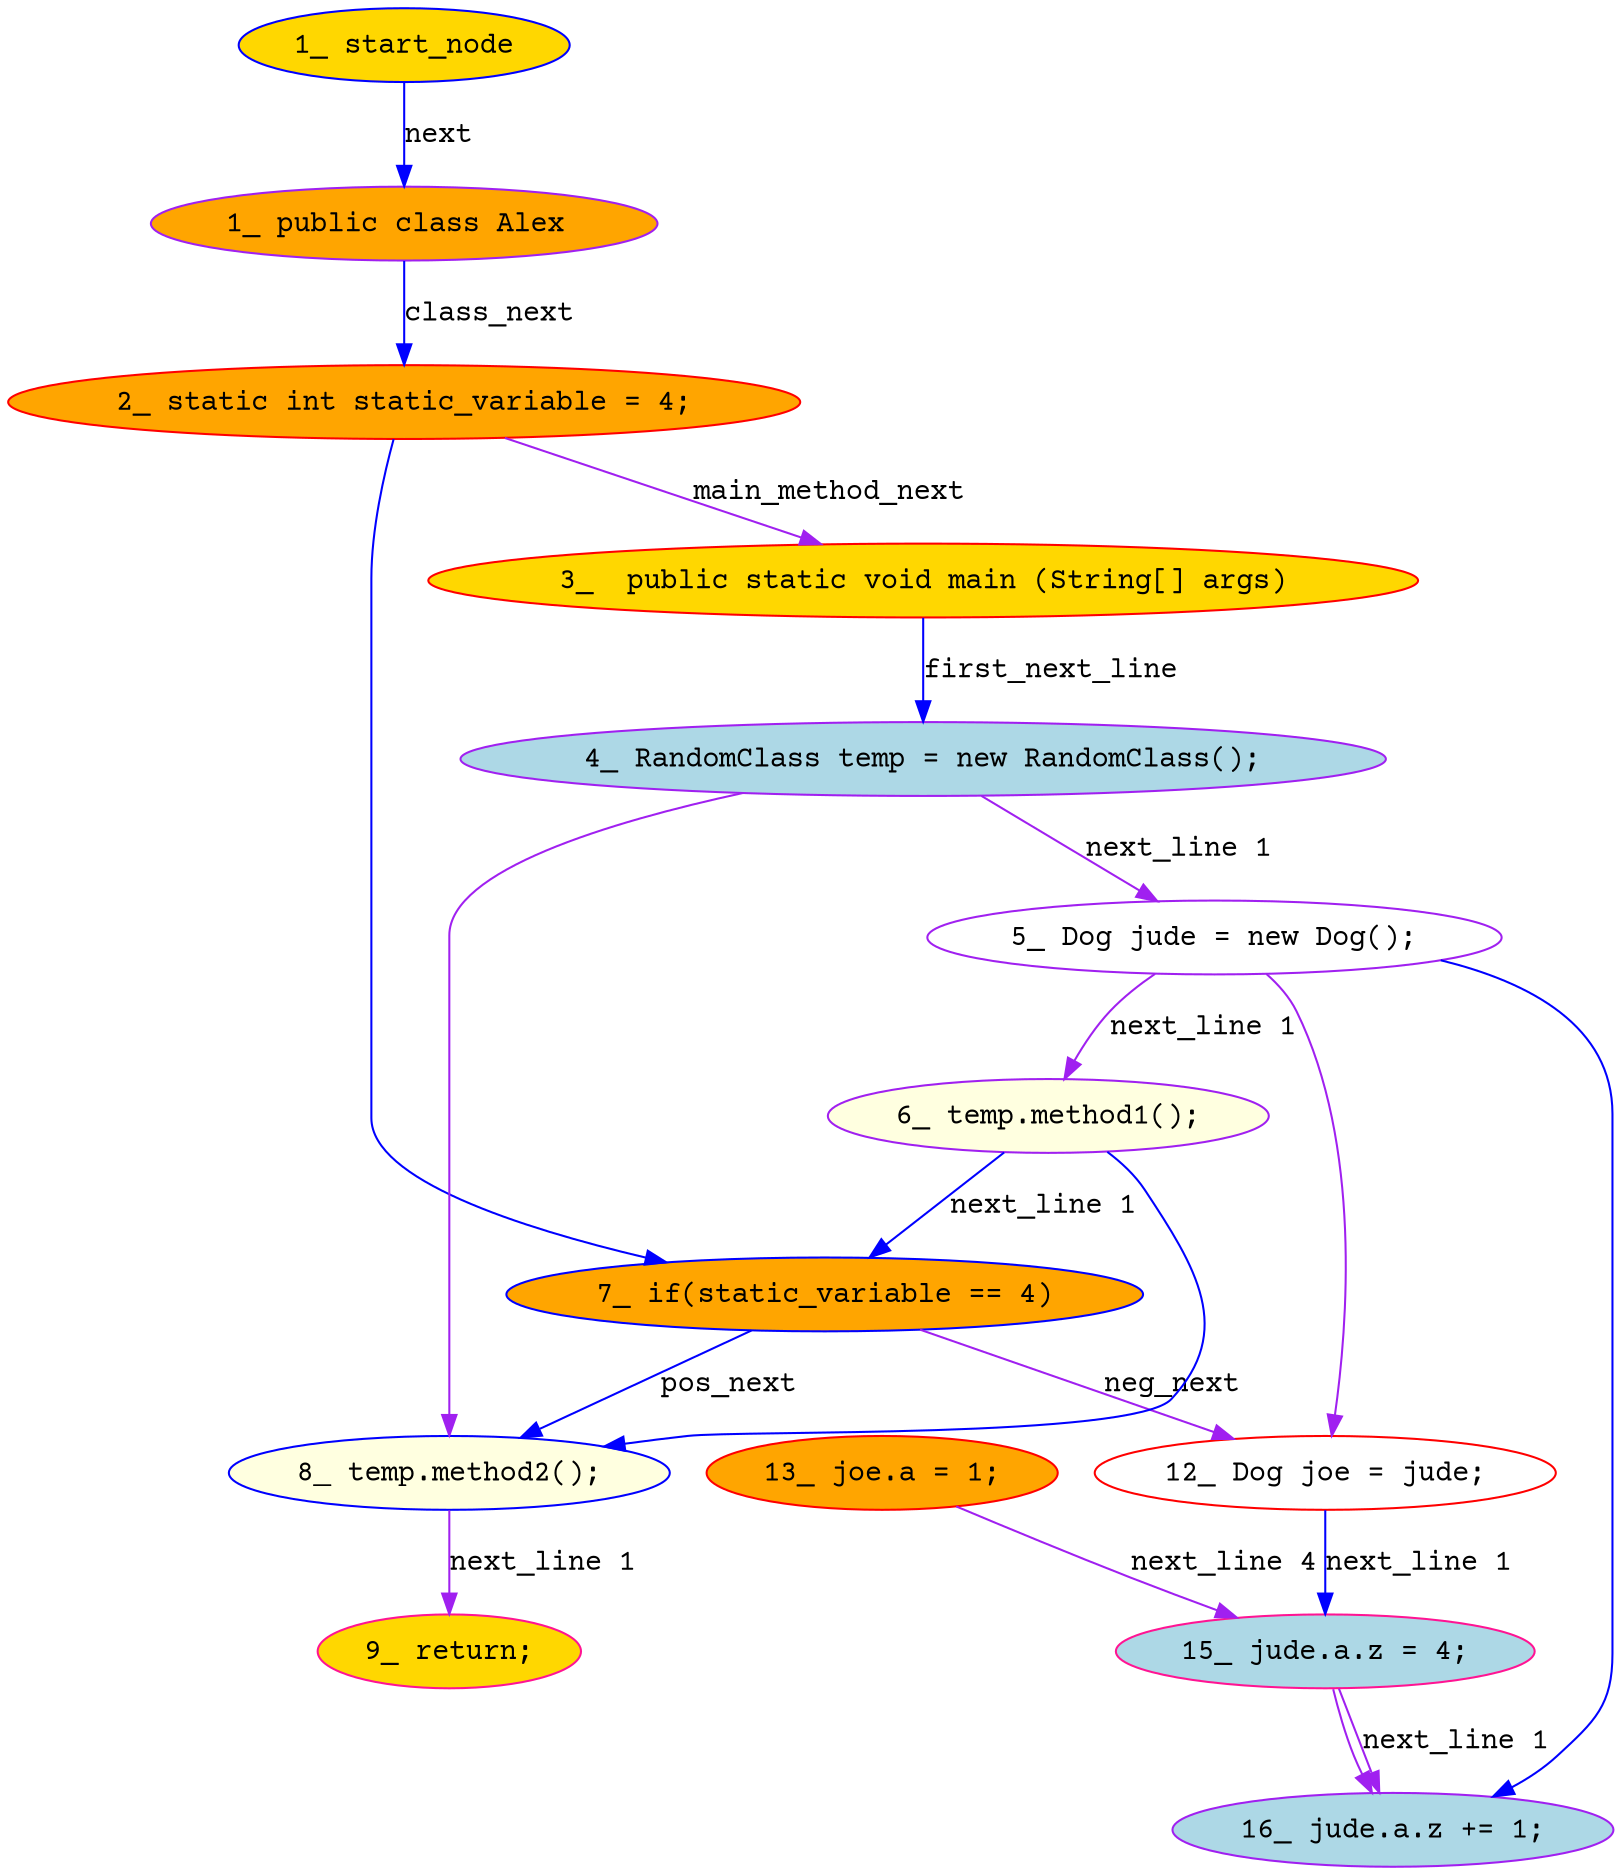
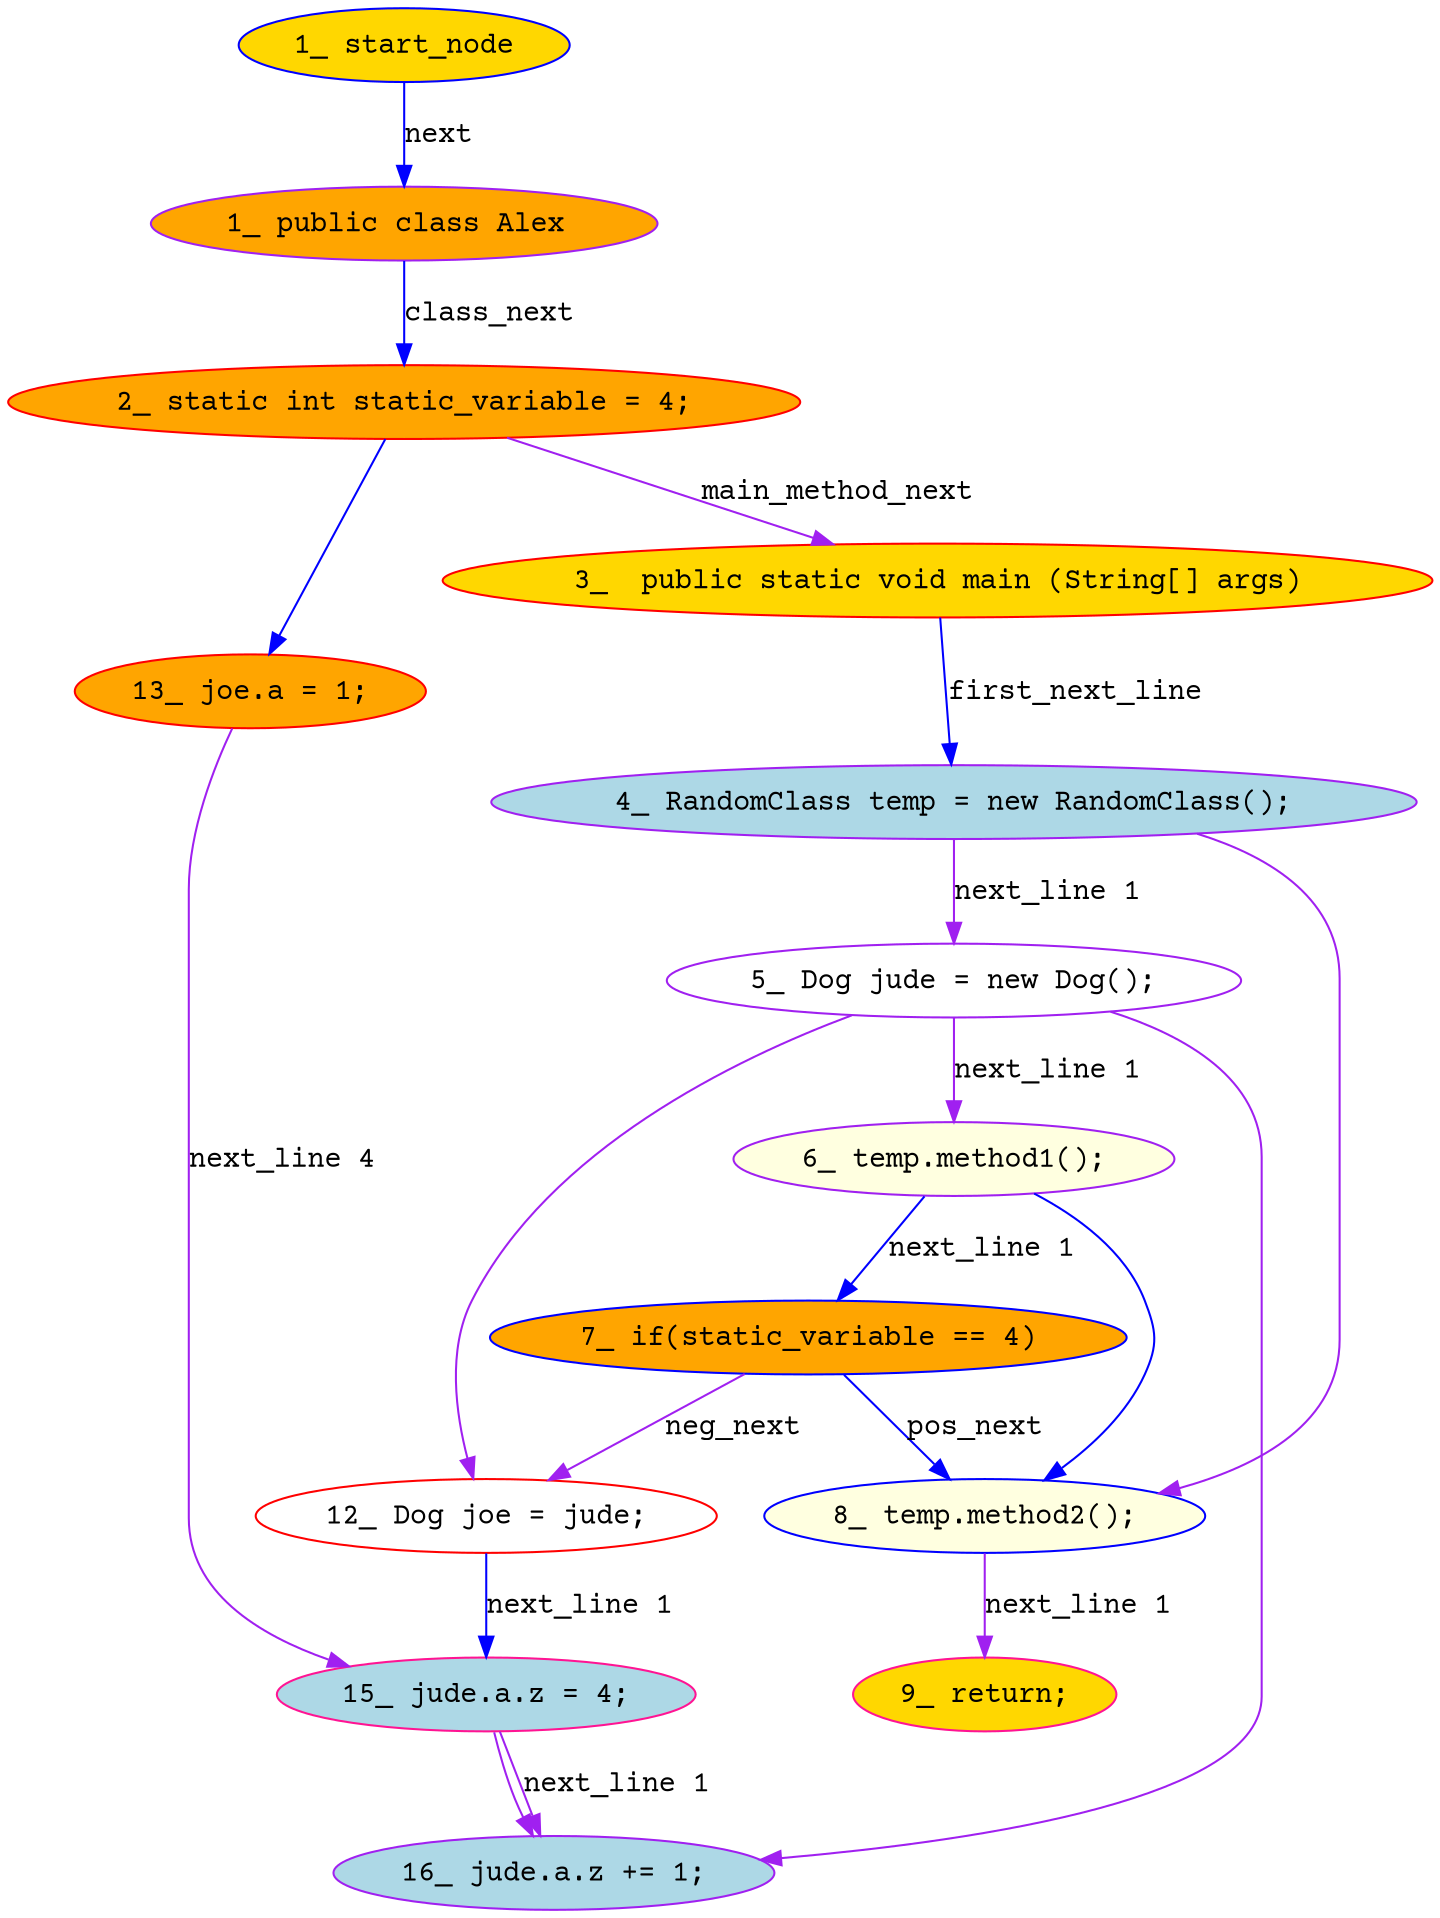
edge "2_ static int static_variable = 4;" -> "7_ if(static_variable == 4)": now "2_ static int static_variable = 4;" -> "13_ joe.a = 1;"
edge "5_ Dog jude = new Dog();" -> "16_ jude.a.z += 1;": color blue -> purple
